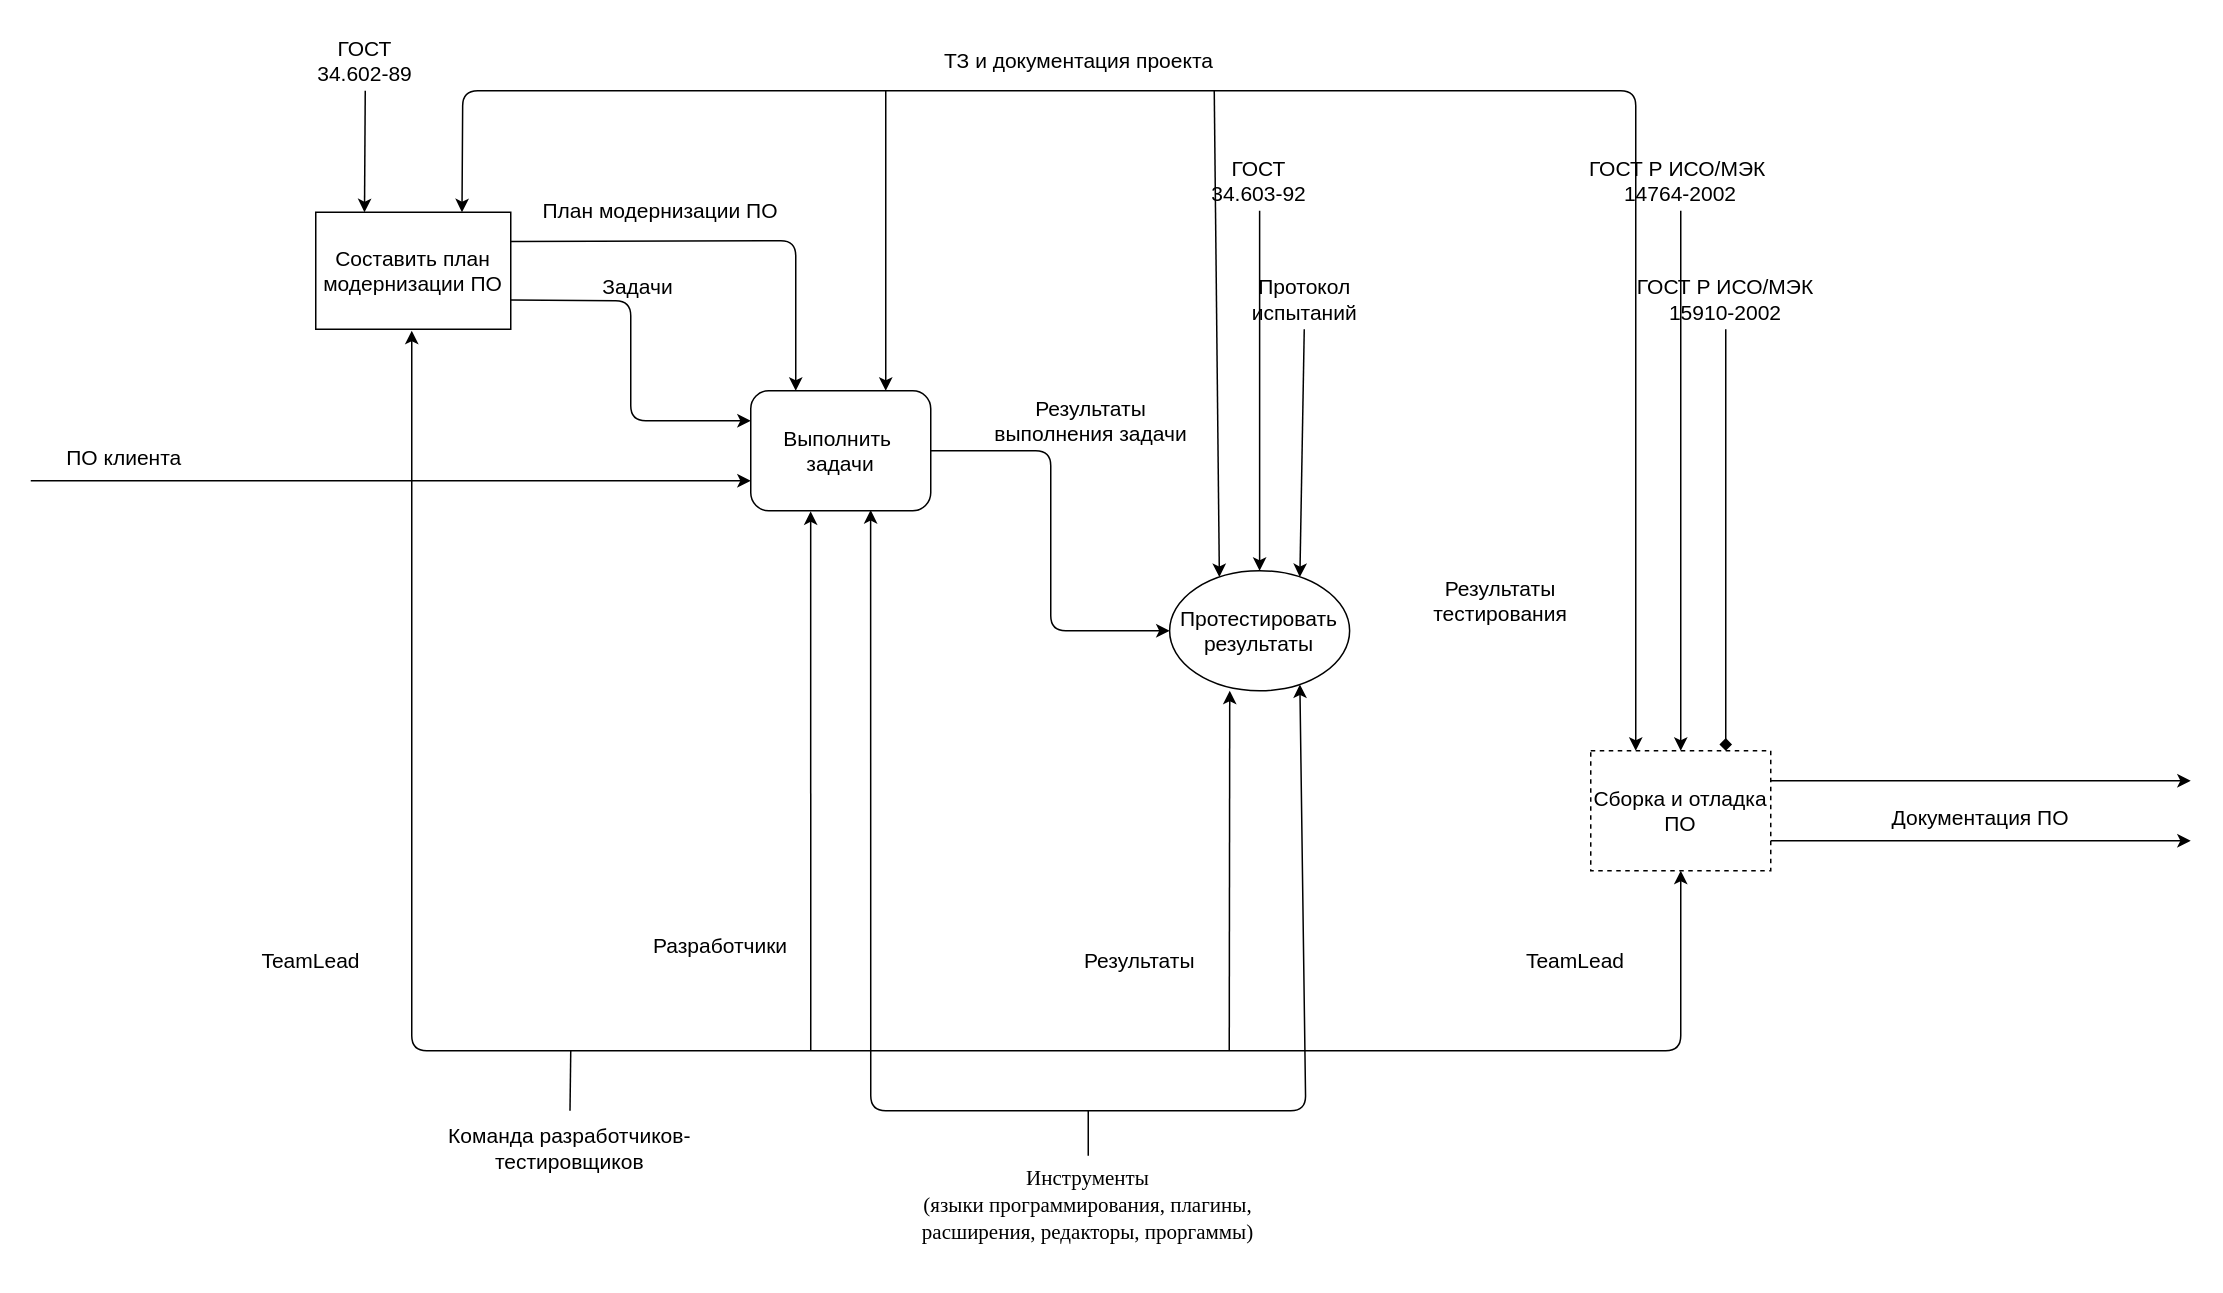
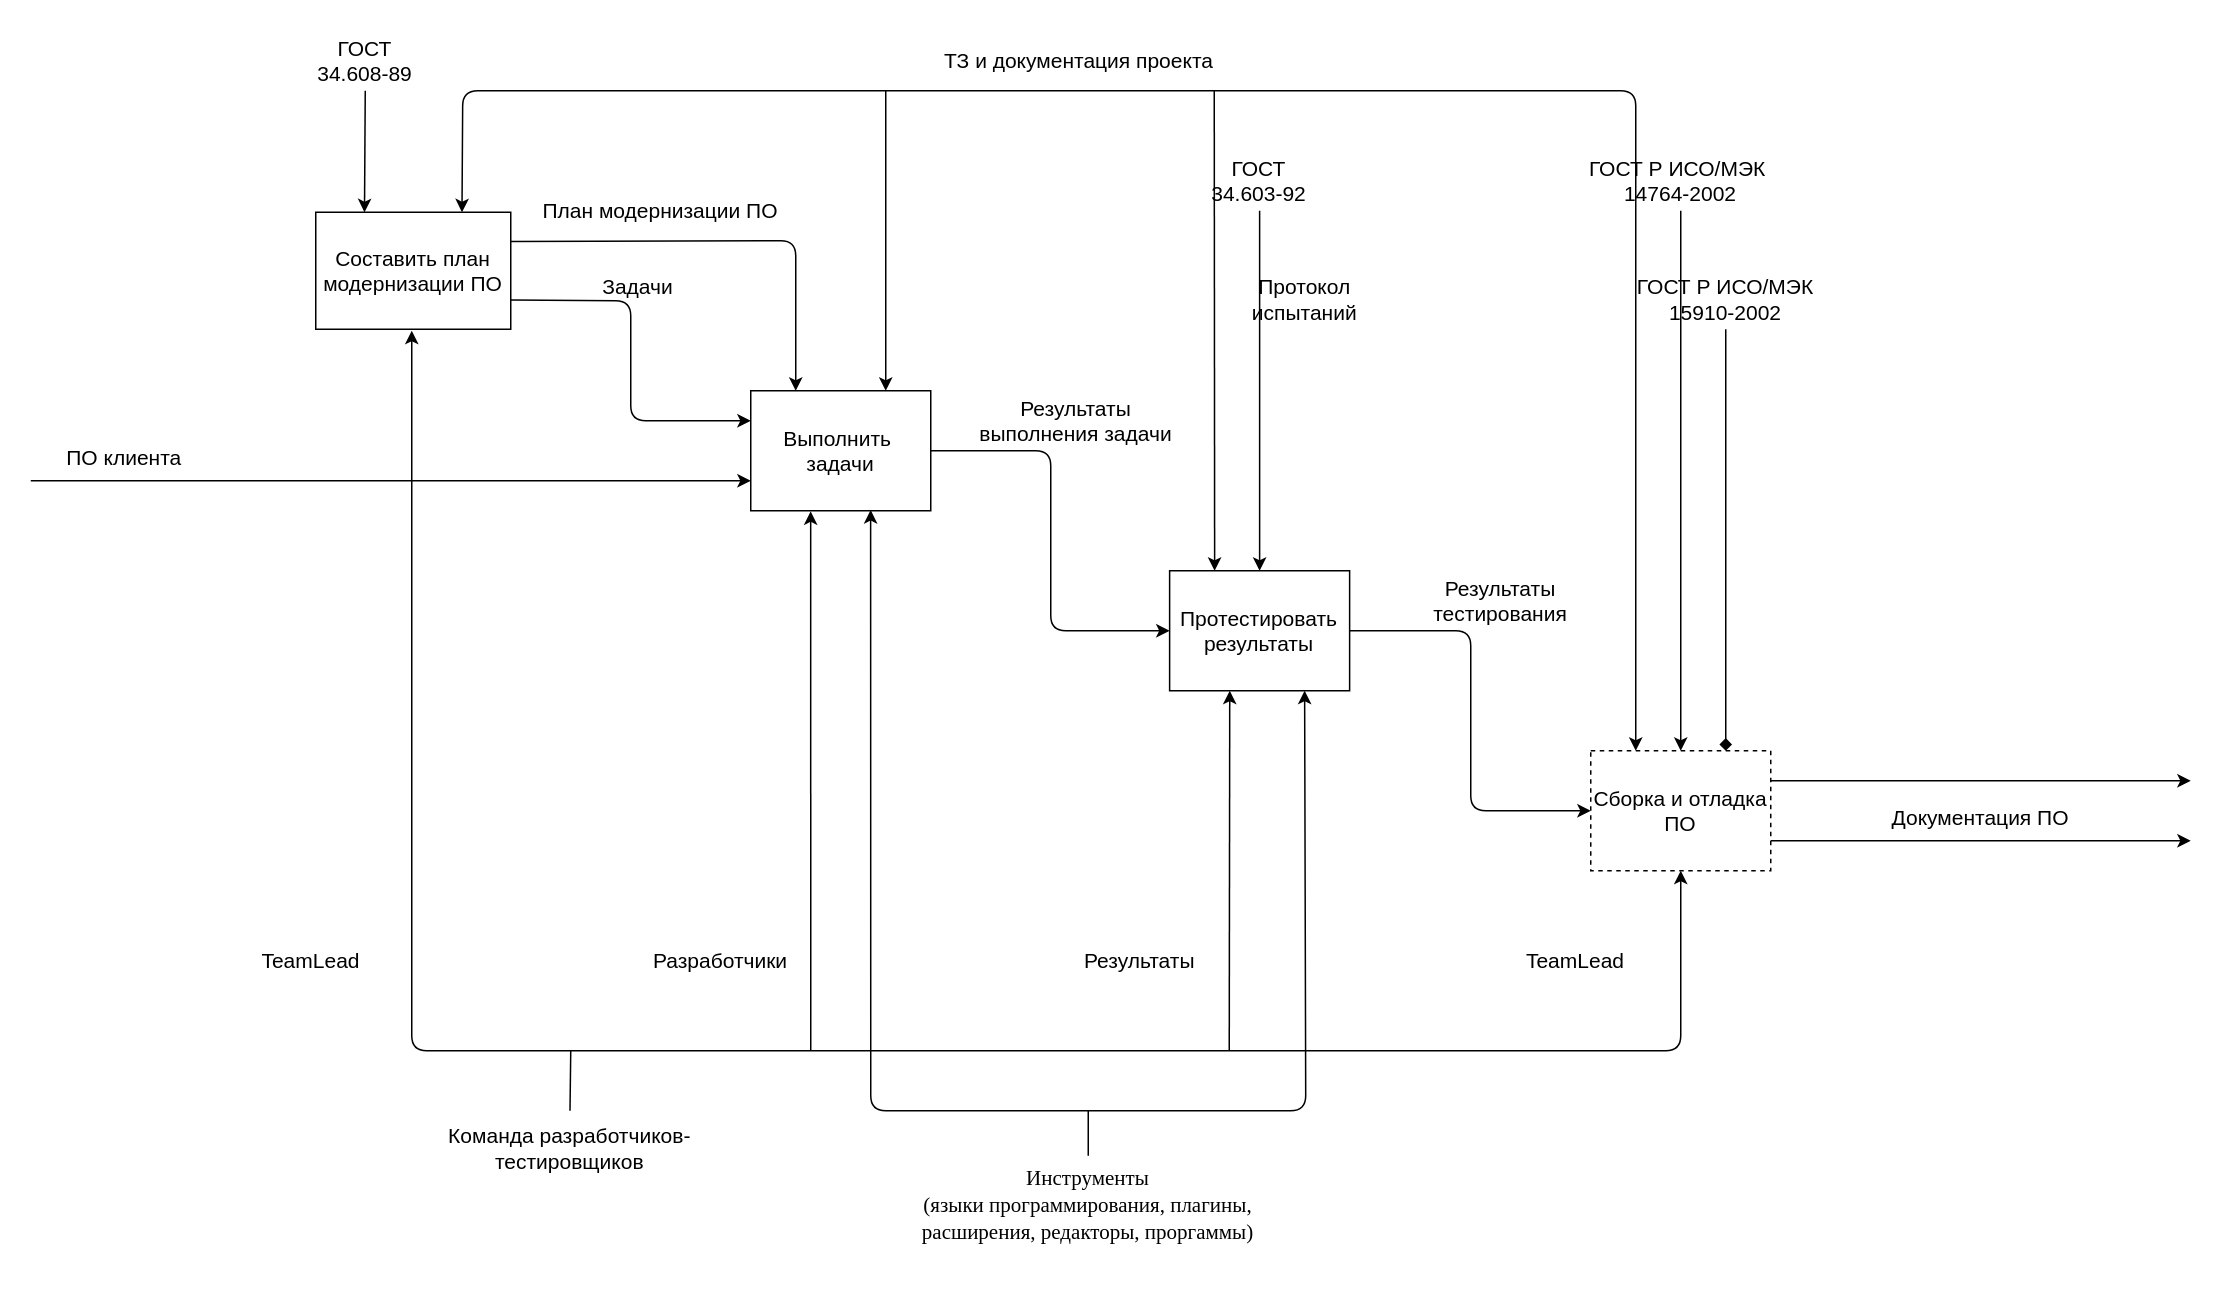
node "ГОСТ 34.602-89": label "ГОСТ 34.602-89" -> "ГОСТ 34.608-89"
node "Результаты выполнения задачи": moved (1091, 421) -> (1076, 421)
edge "Протокол испытаний" -> "Протестировать результаты": removed
node "Выполнить задачи": shape rounded rectangle -> rectangle
node "Протестировать результаты": shape ellipse -> rectangle
edge "Протестировать результаты" -> "Сборка и отладка ПО": added
node "Разработчики": moved (721, 946) -> (721, 961)
